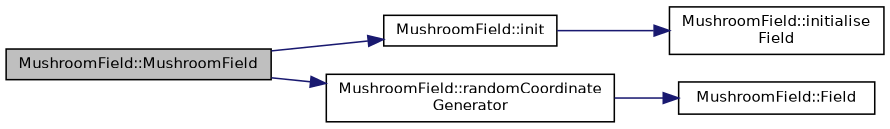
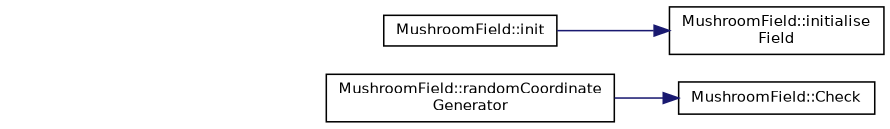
node "MushroomField::MushroomField": removed
node "MushroomField::Field": label "MushroomField::Field" -> "MushroomField::Check"
